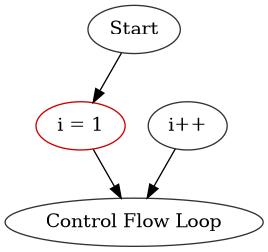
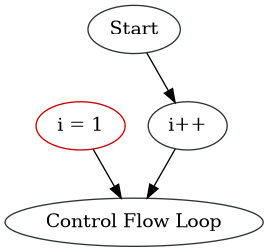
edge "Start" -> "i = 1": now "Start" -> "i++"
